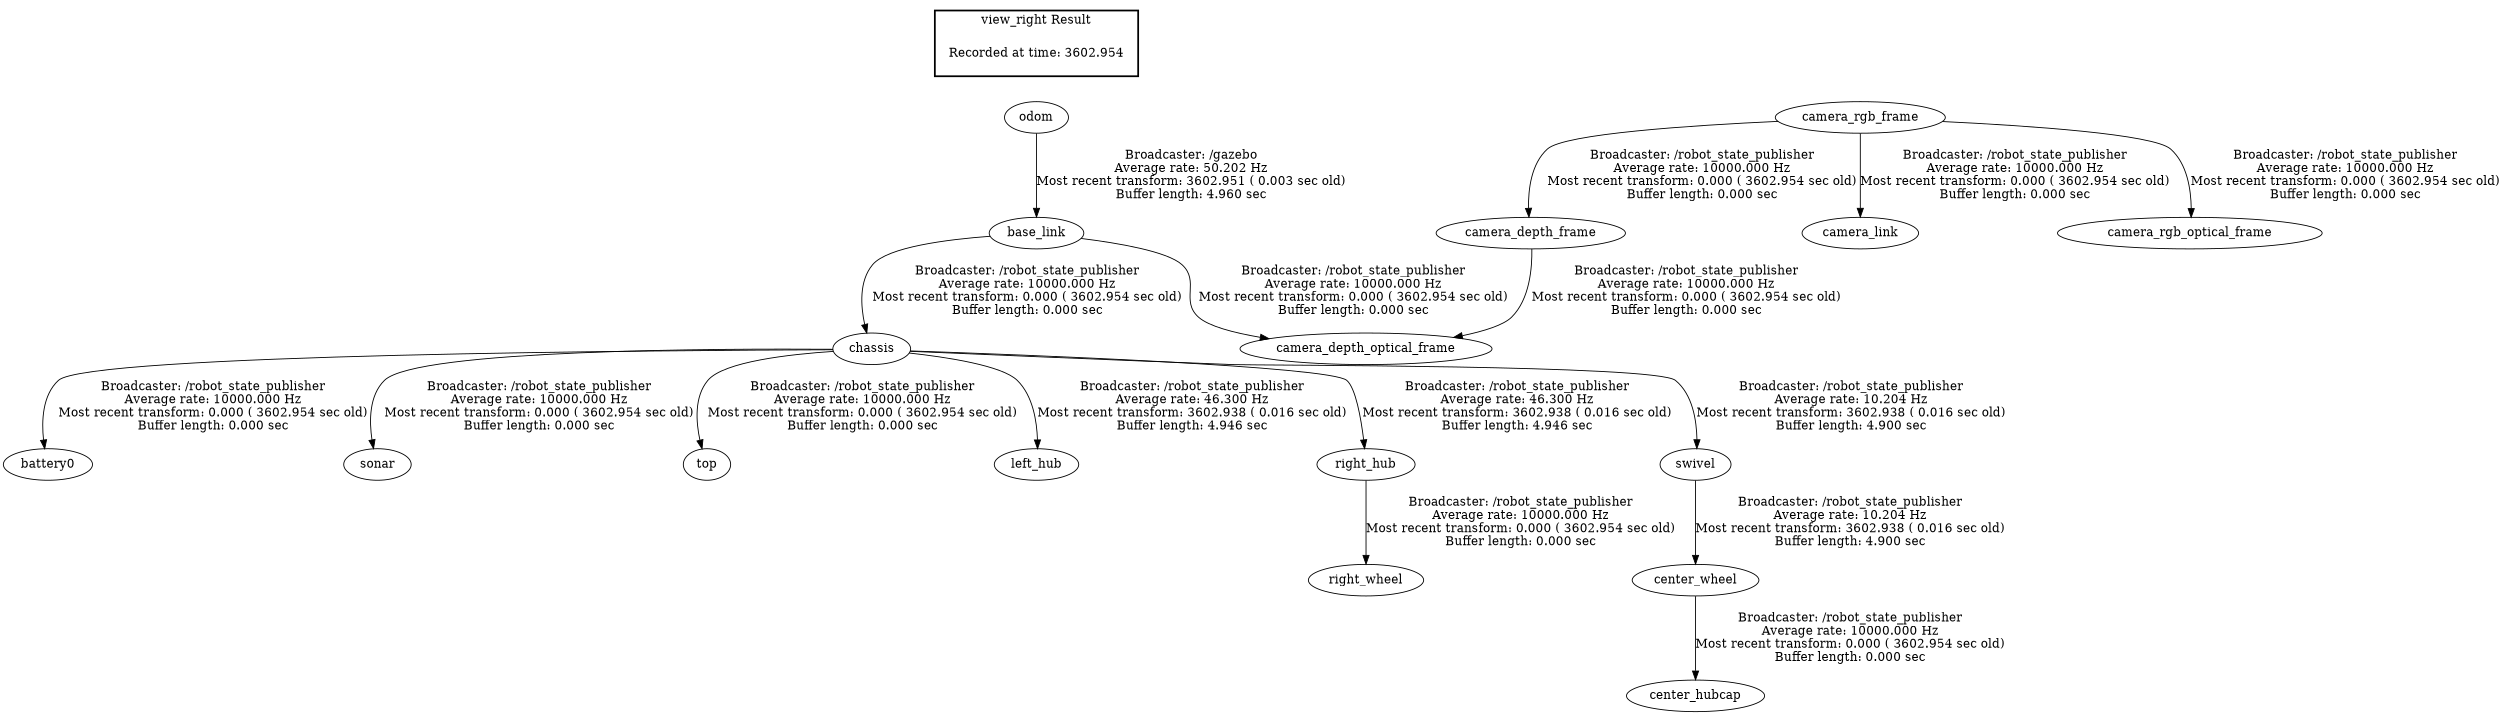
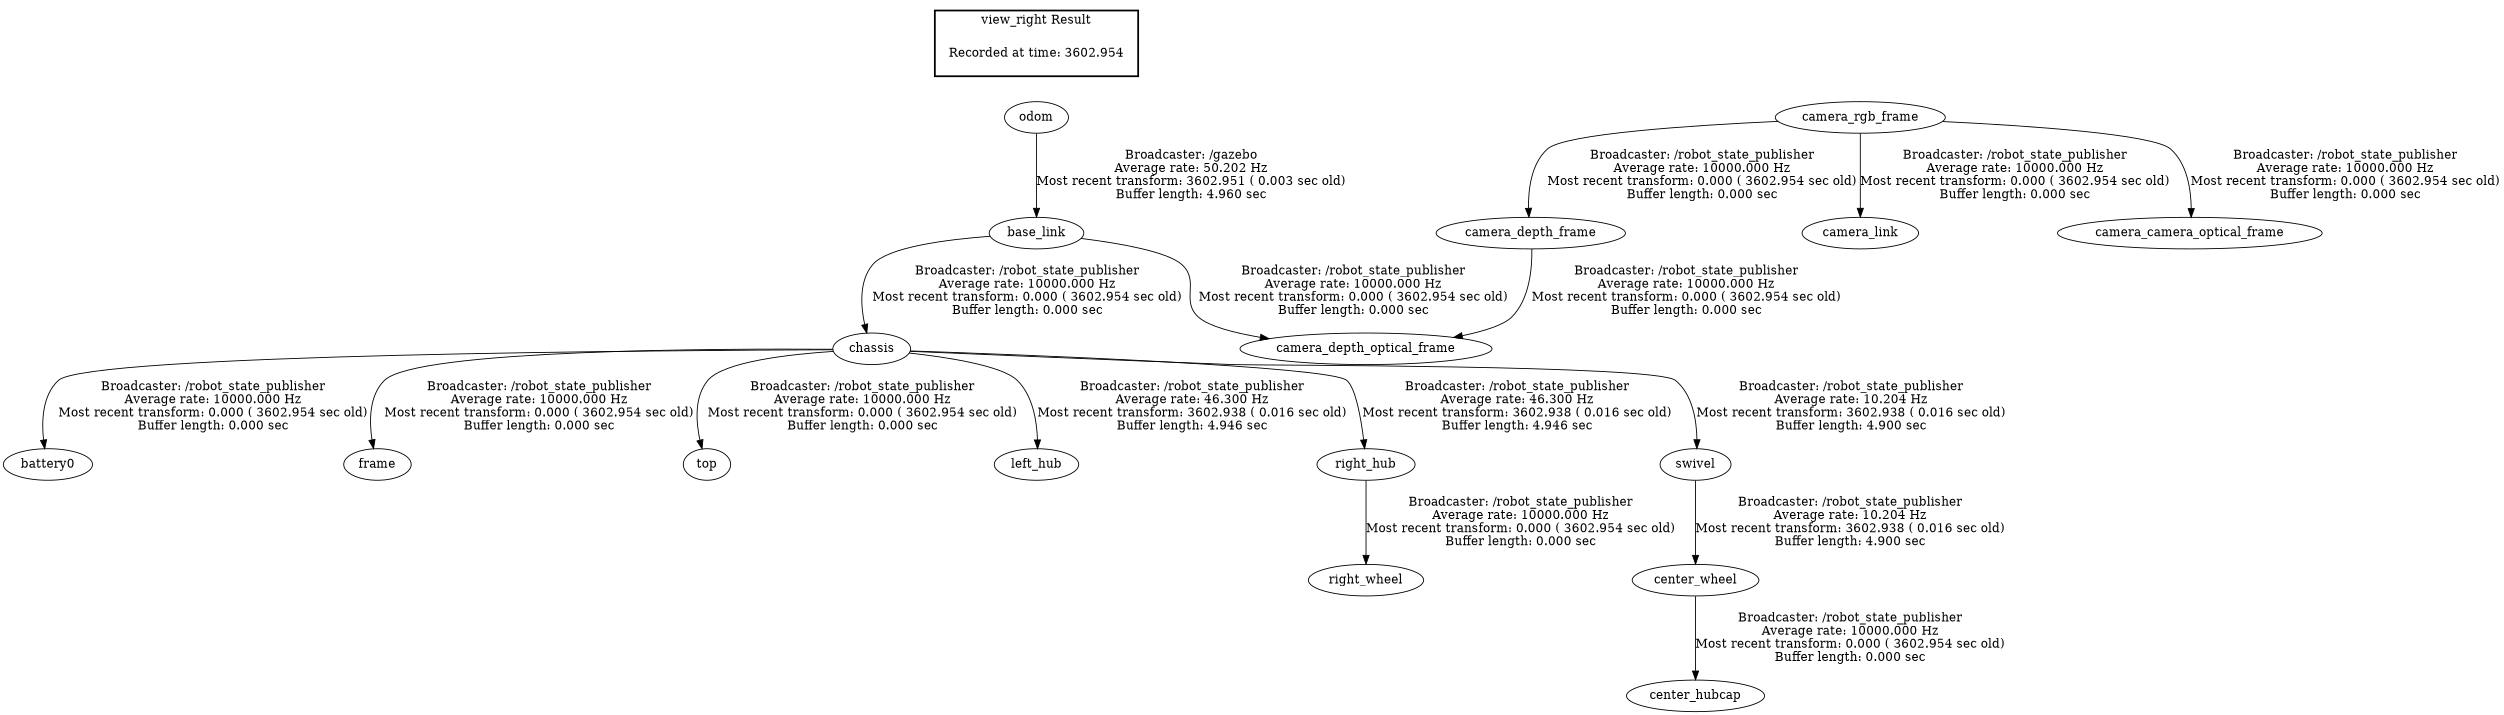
node "camera_rgb_optical_frame": label "camera_rgb_optical_frame" -> "camera_camera_optical_frame"
node "sonar": label "sonar" -> "frame"
